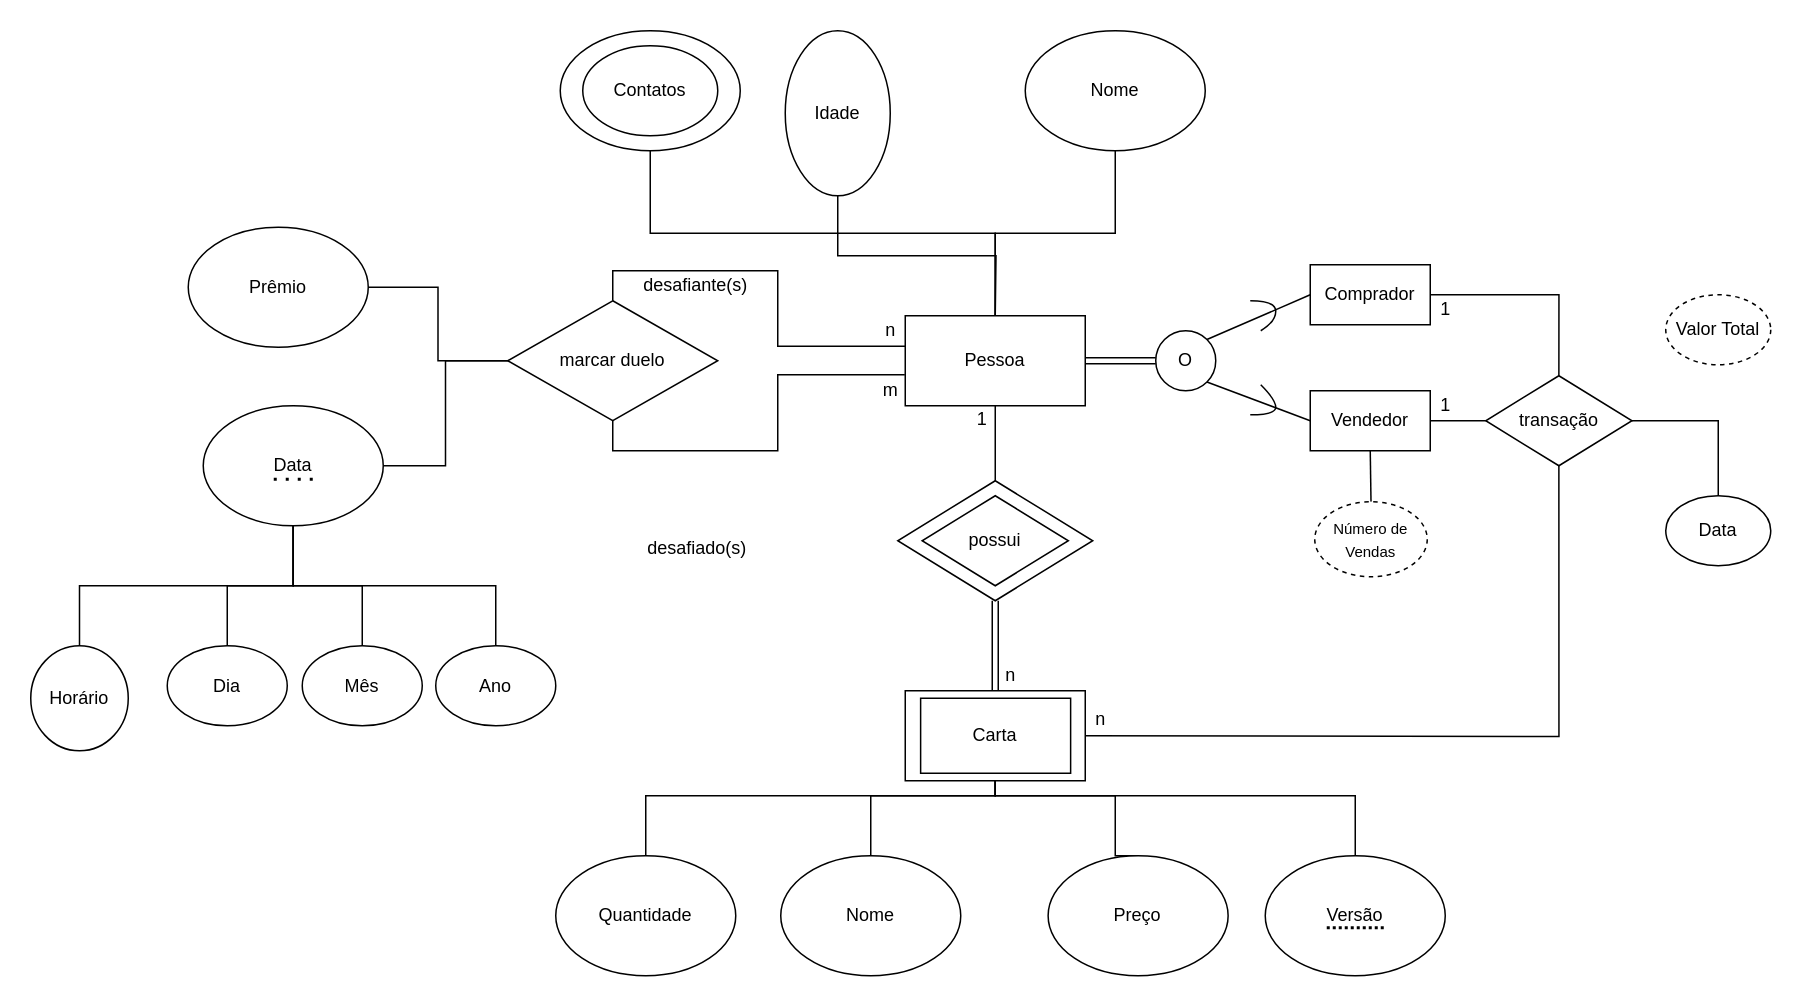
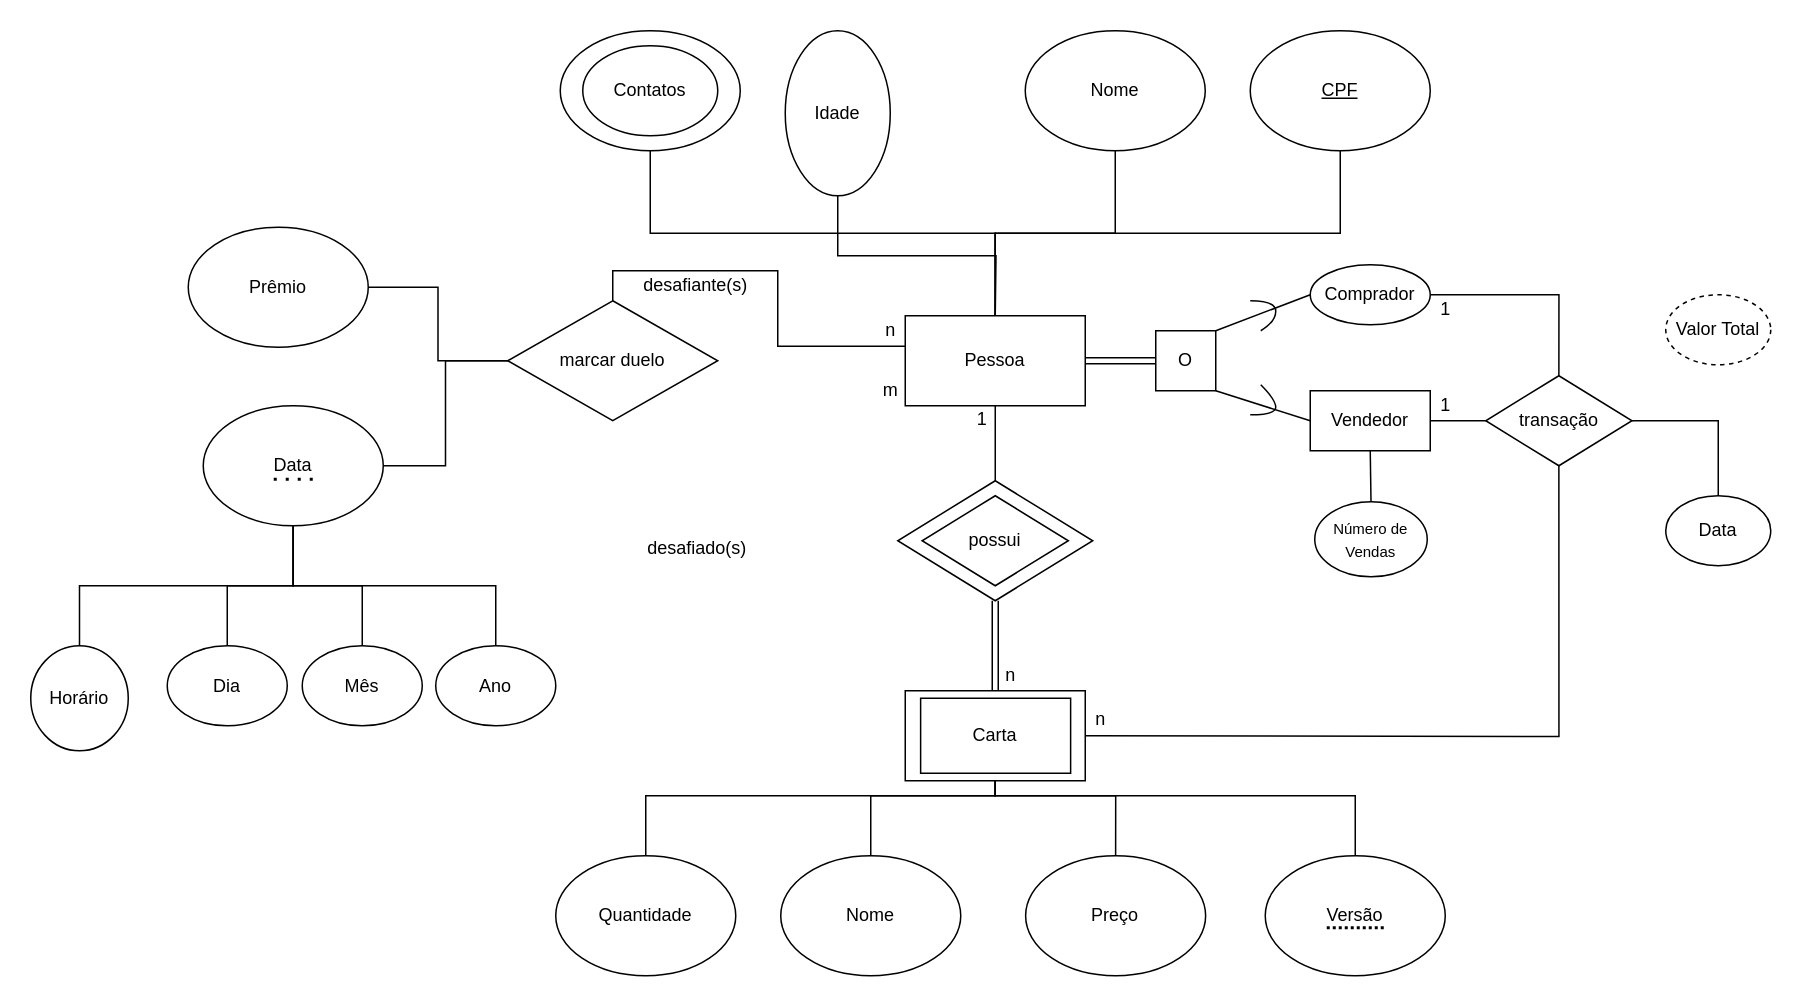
node "CPF": added
edge "CPF" -- "Pessoa": added
node "Comprador": shape rectangle -> ellipse
node "O": shape ellipse -> rectangle
edge "marcar duelo" -- "m": removed
node "Número de Vendas": style dashed -> solid
node "Preço": moved (1138, 916) -> (1116, 916)
